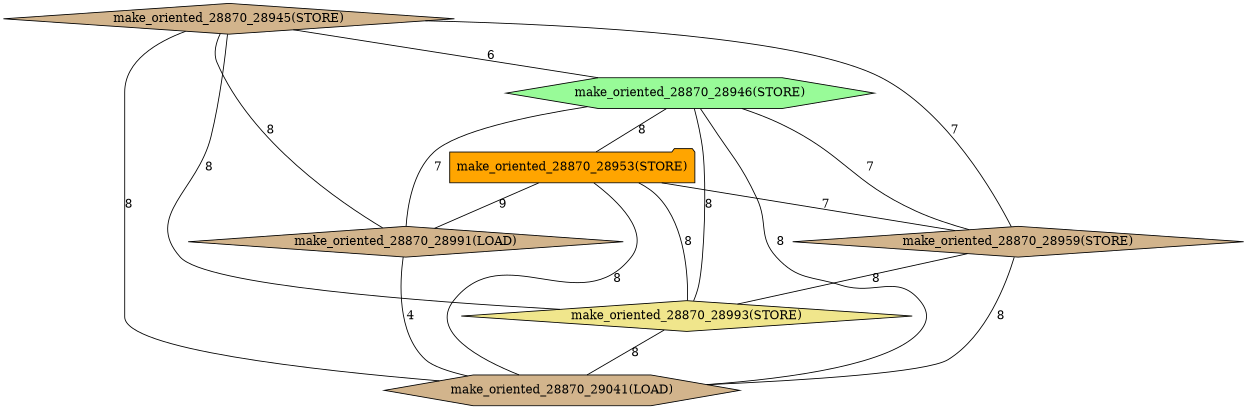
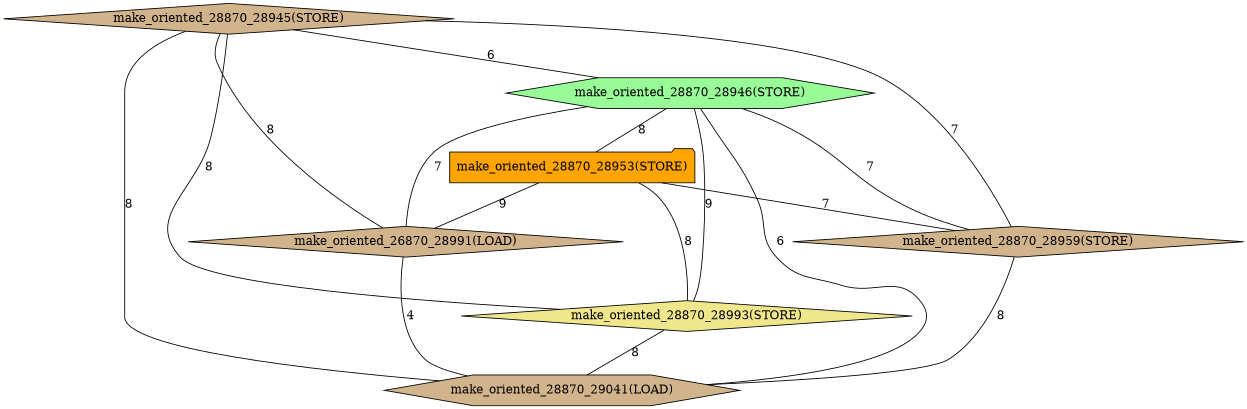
edge "make_oriented_28870_28946(STORE)" -- "make_oriented_28870_28993(STORE)": label "8" -> "9"
node "make_oriented_28870_28991(LOAD)": label "make_oriented_28870_28991(LOAD)" -> "make_oriented_26870_28991(LOAD)"
edge "make_oriented_28870_28946(STORE)" -- "make_oriented_28870_29041(LOAD)": label "8" -> "6"
edge "make_oriented_28870_28953(STORE)" -- "make_oriented_28870_29041(LOAD)": removed, label "8"
edge "make_oriented_28870_28959(STORE)" -- "make_oriented_28870_28993(STORE)": removed, label "8"
